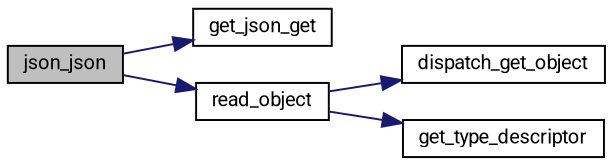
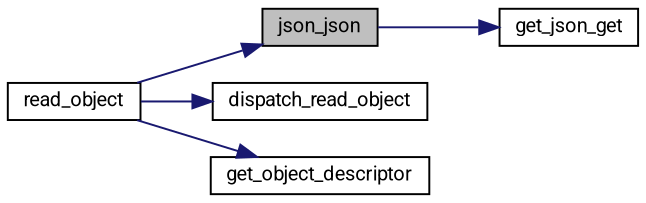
node "dispatch_get_object": label "dispatch_get_object" -> "dispatch_read_object"
edge "json_json" -> "read_object": reversed
node "get_type_descriptor": label "get_type_descriptor" -> "get_object_descriptor"
